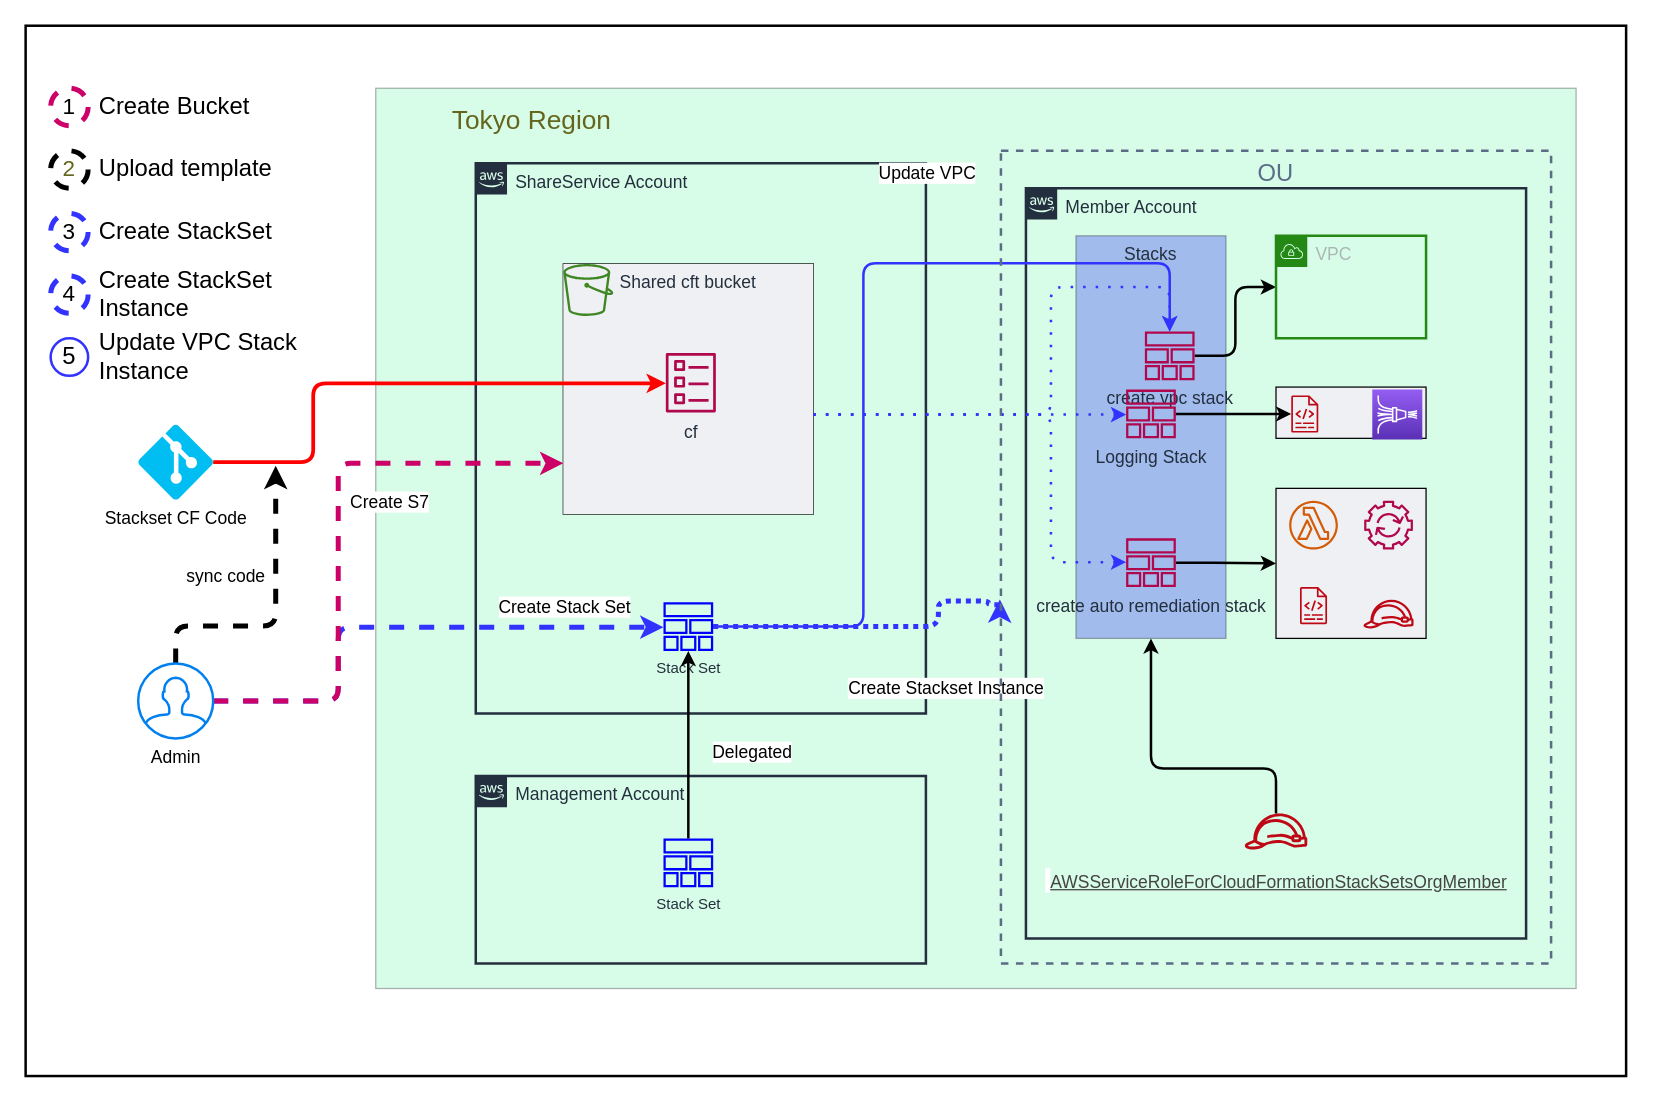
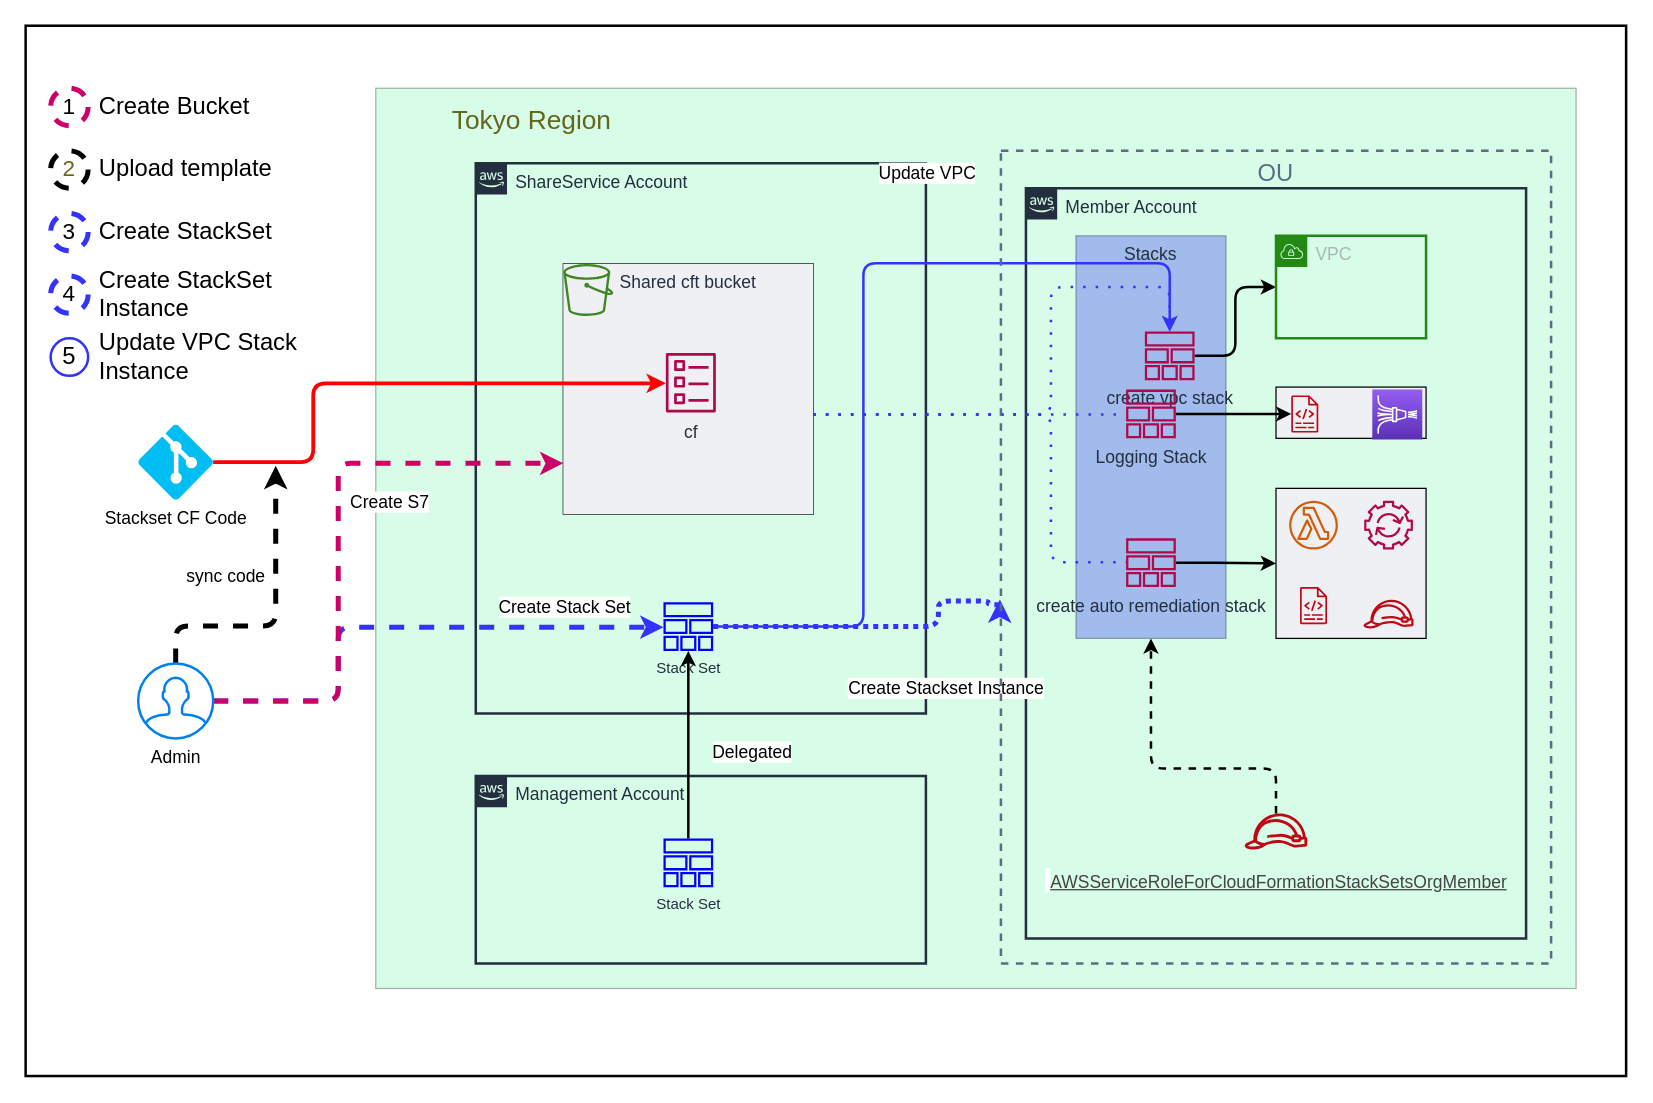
edge "Shared cft bucket" -> "Logging Stack": arrowhead classic -> none
edge "Shared cft bucket" -> "create auto remediation stack": arrowhead classic -> none
edge "AWSServiceRoleForCloudFormationStackSetsOrgMember" -> "Stacks": style solid -> dashed
